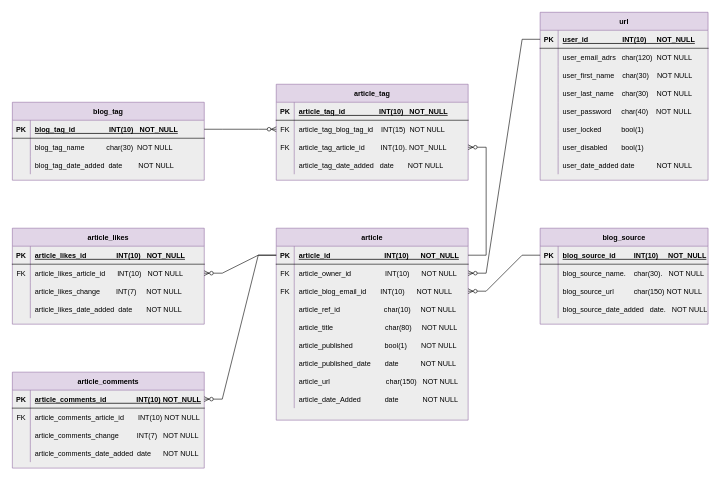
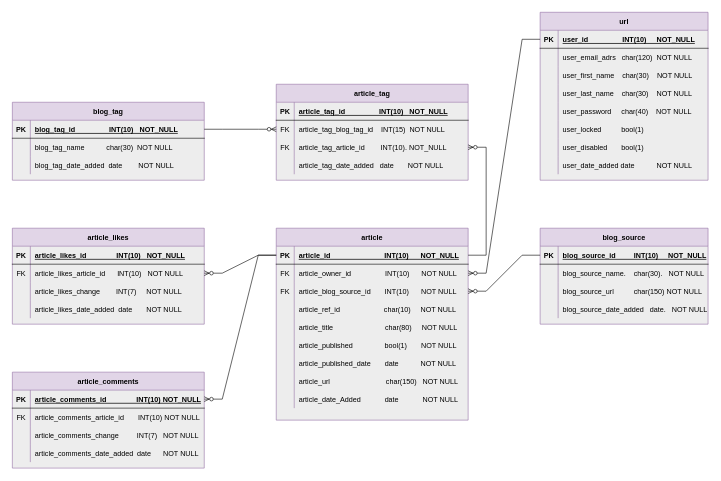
node "article_blog_email_id INT(10) NOT NULL": label "article_blog_email_id INT(10) NOT NULL" -> "article_blog_source_id INT(10) NOT NULL"
